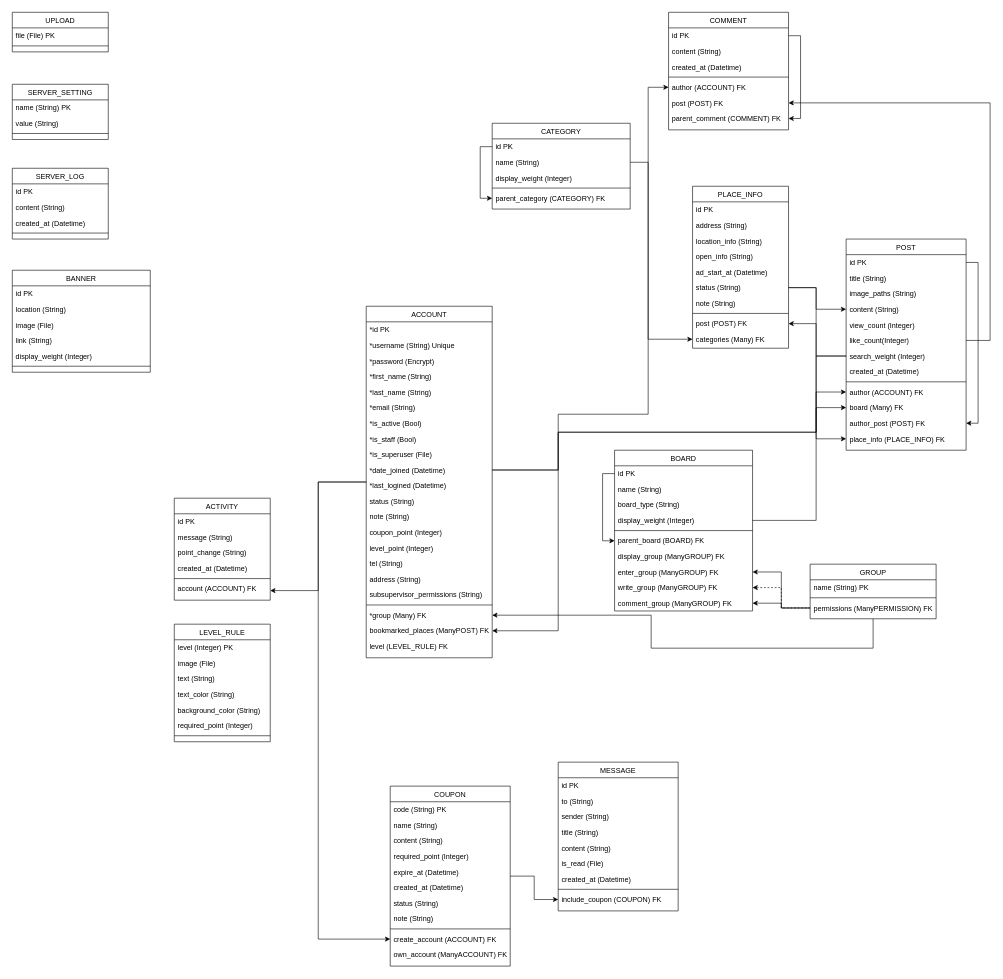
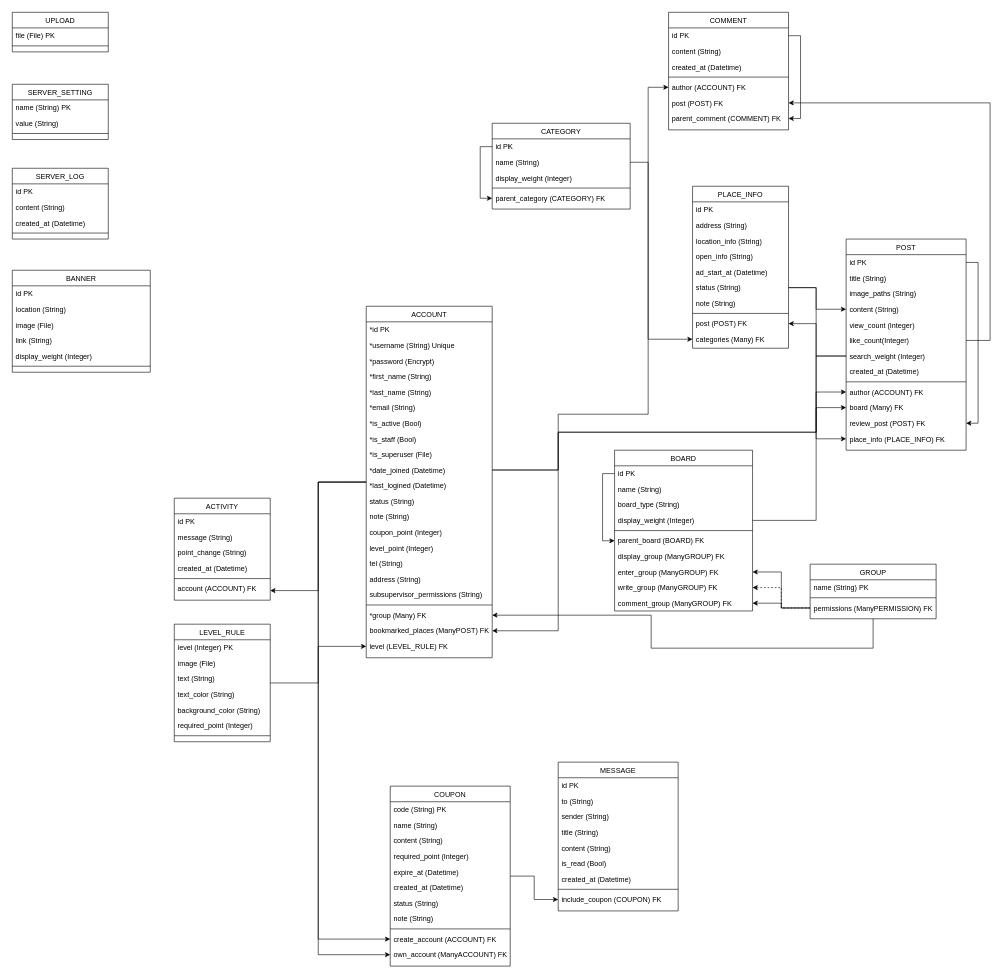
node "author_post (POST) FK": label "author_post (POST) FK" -> "review_post (POST) FK"
edge "LEVEL_RULE" -> "level (LEVEL_RULE) FK": added
node "is_read (File)": label "is_read (File)" -> "is_read (Bool)"
edge "*last_logined (Datetime)" -> "own_account (ManyACCOUNT) FK": added
